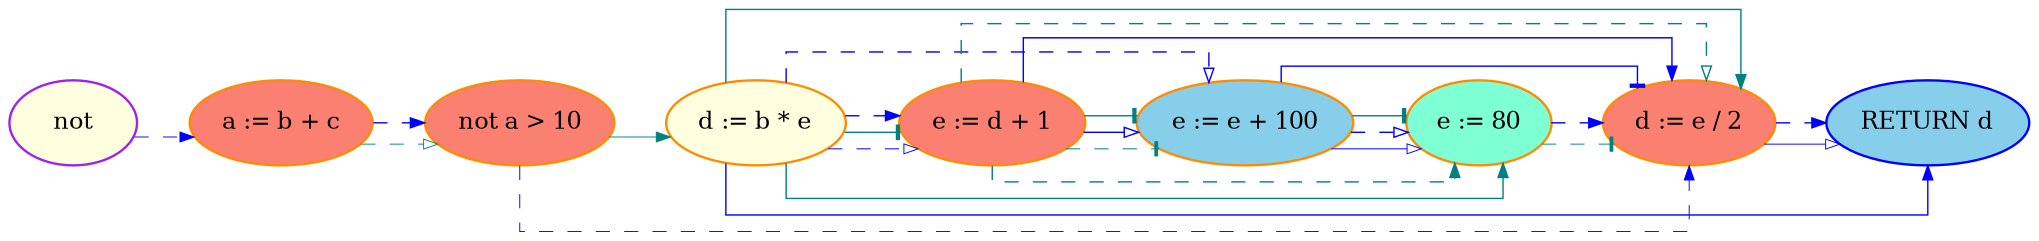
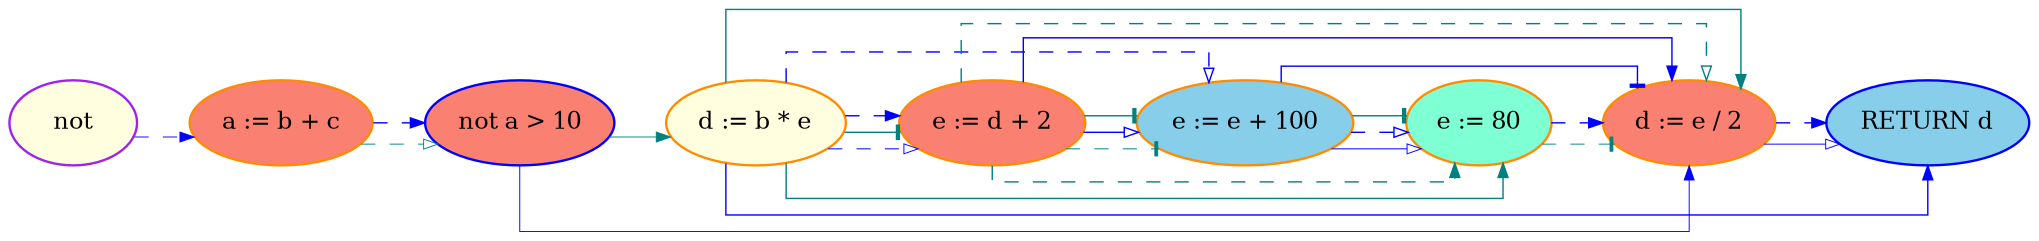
node "not a > 10": color darkorange -> blue
node "e := d + 1": label "e := d + 1" -> "e := d + 2"
edge "not a > 10" -> "d := e / 2": style dashed -> solid
